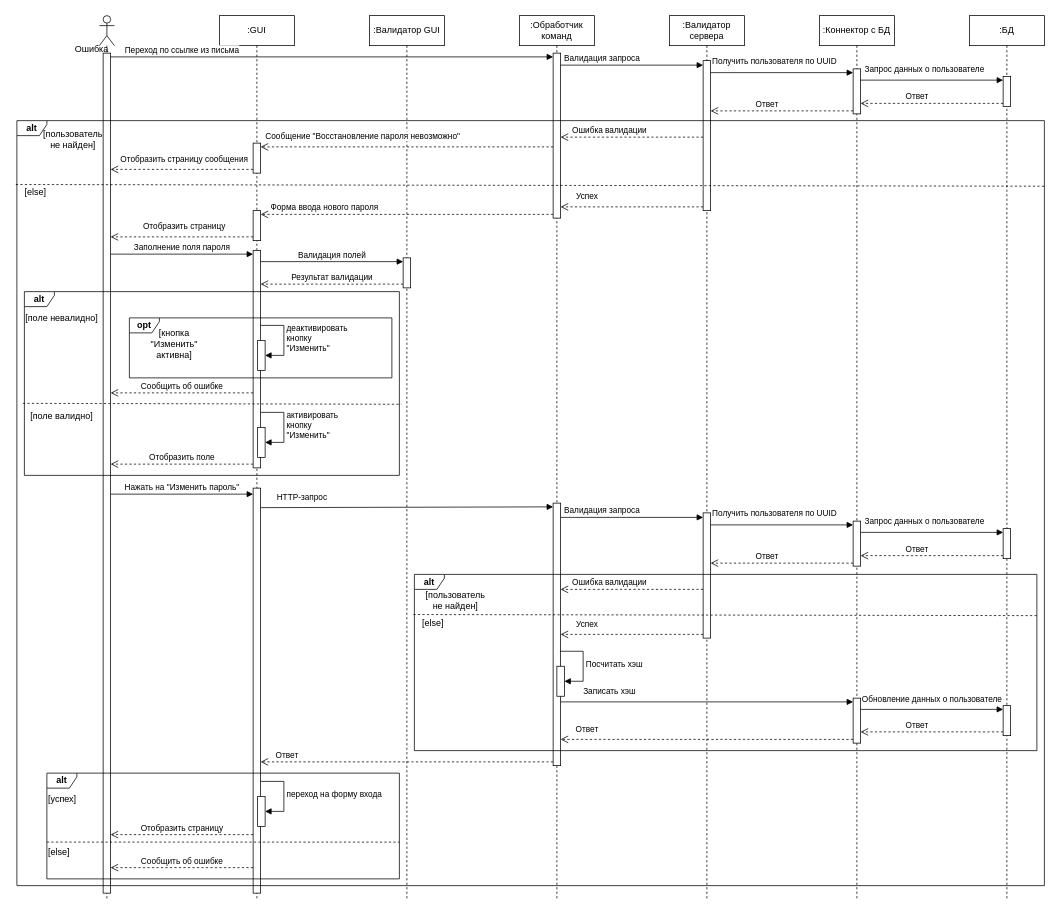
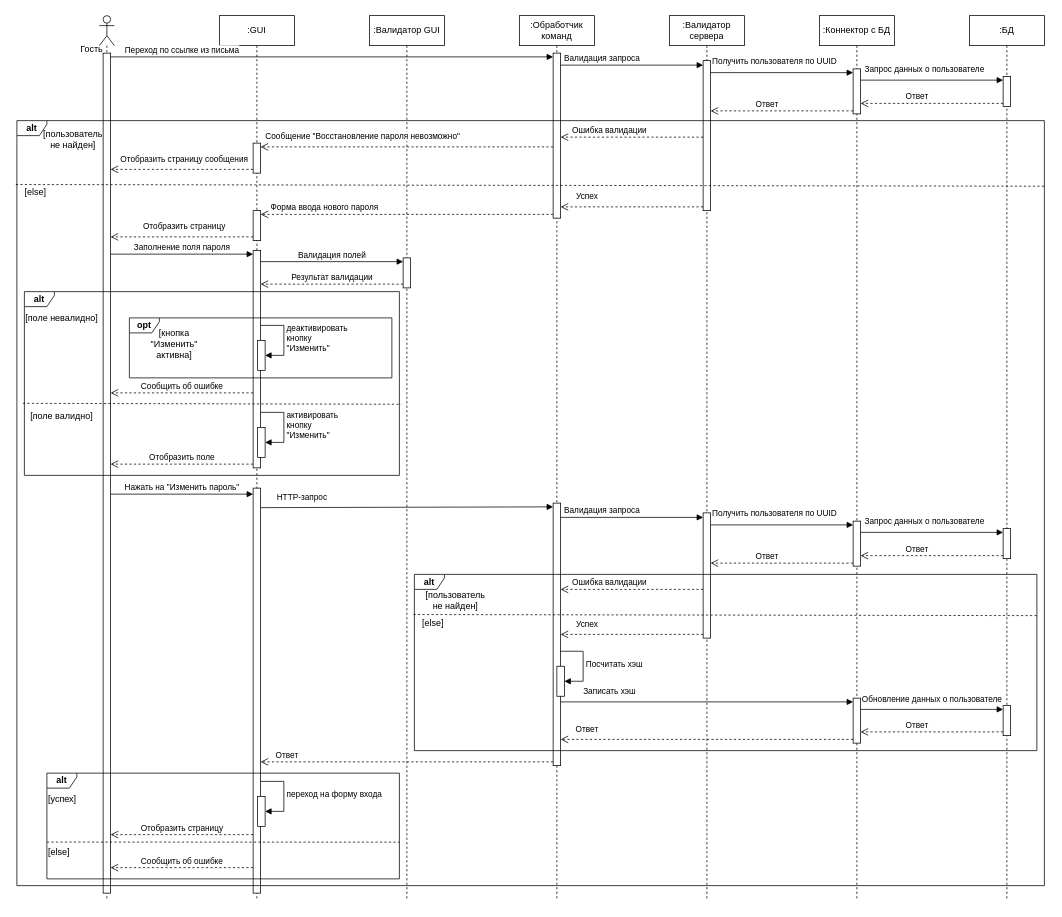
node "Ошибка": label "Ошибка" -> "Гость"
